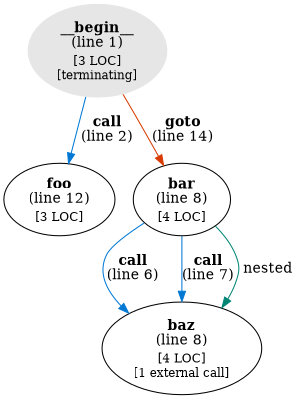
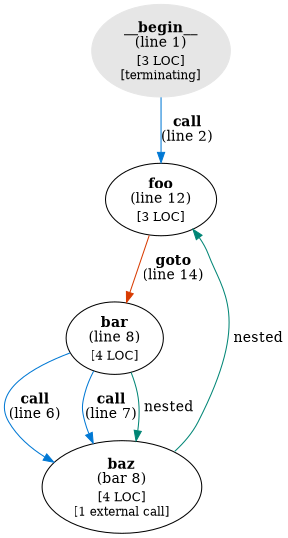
edge "__begin__" -> "bar": now "foo" -> "bar"
node "baz": text "(line 8)" -> "(bar 8)"
edge "baz" -> "foo": added, label "nested"
